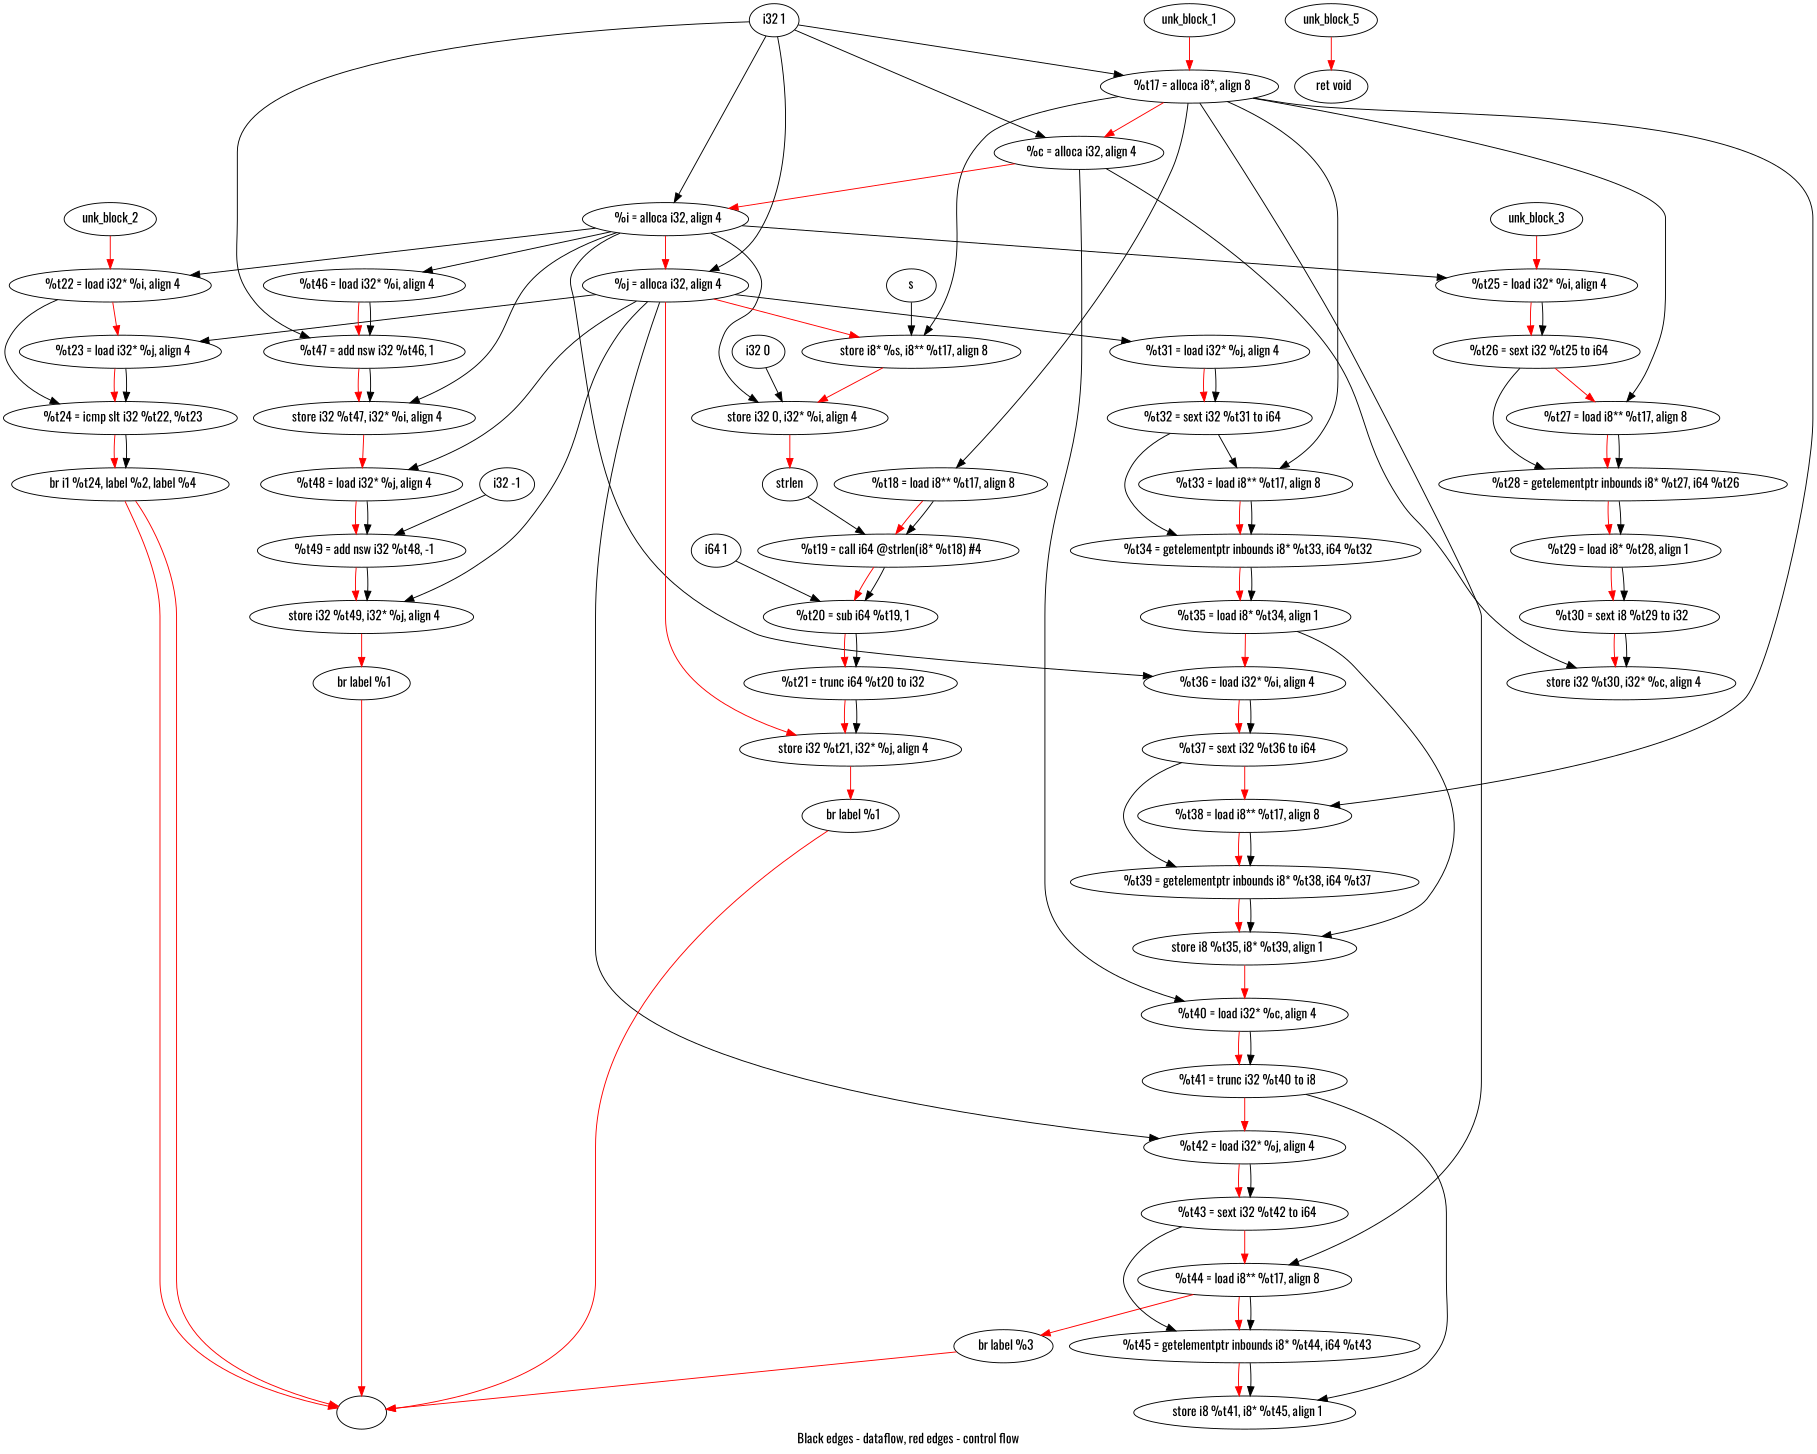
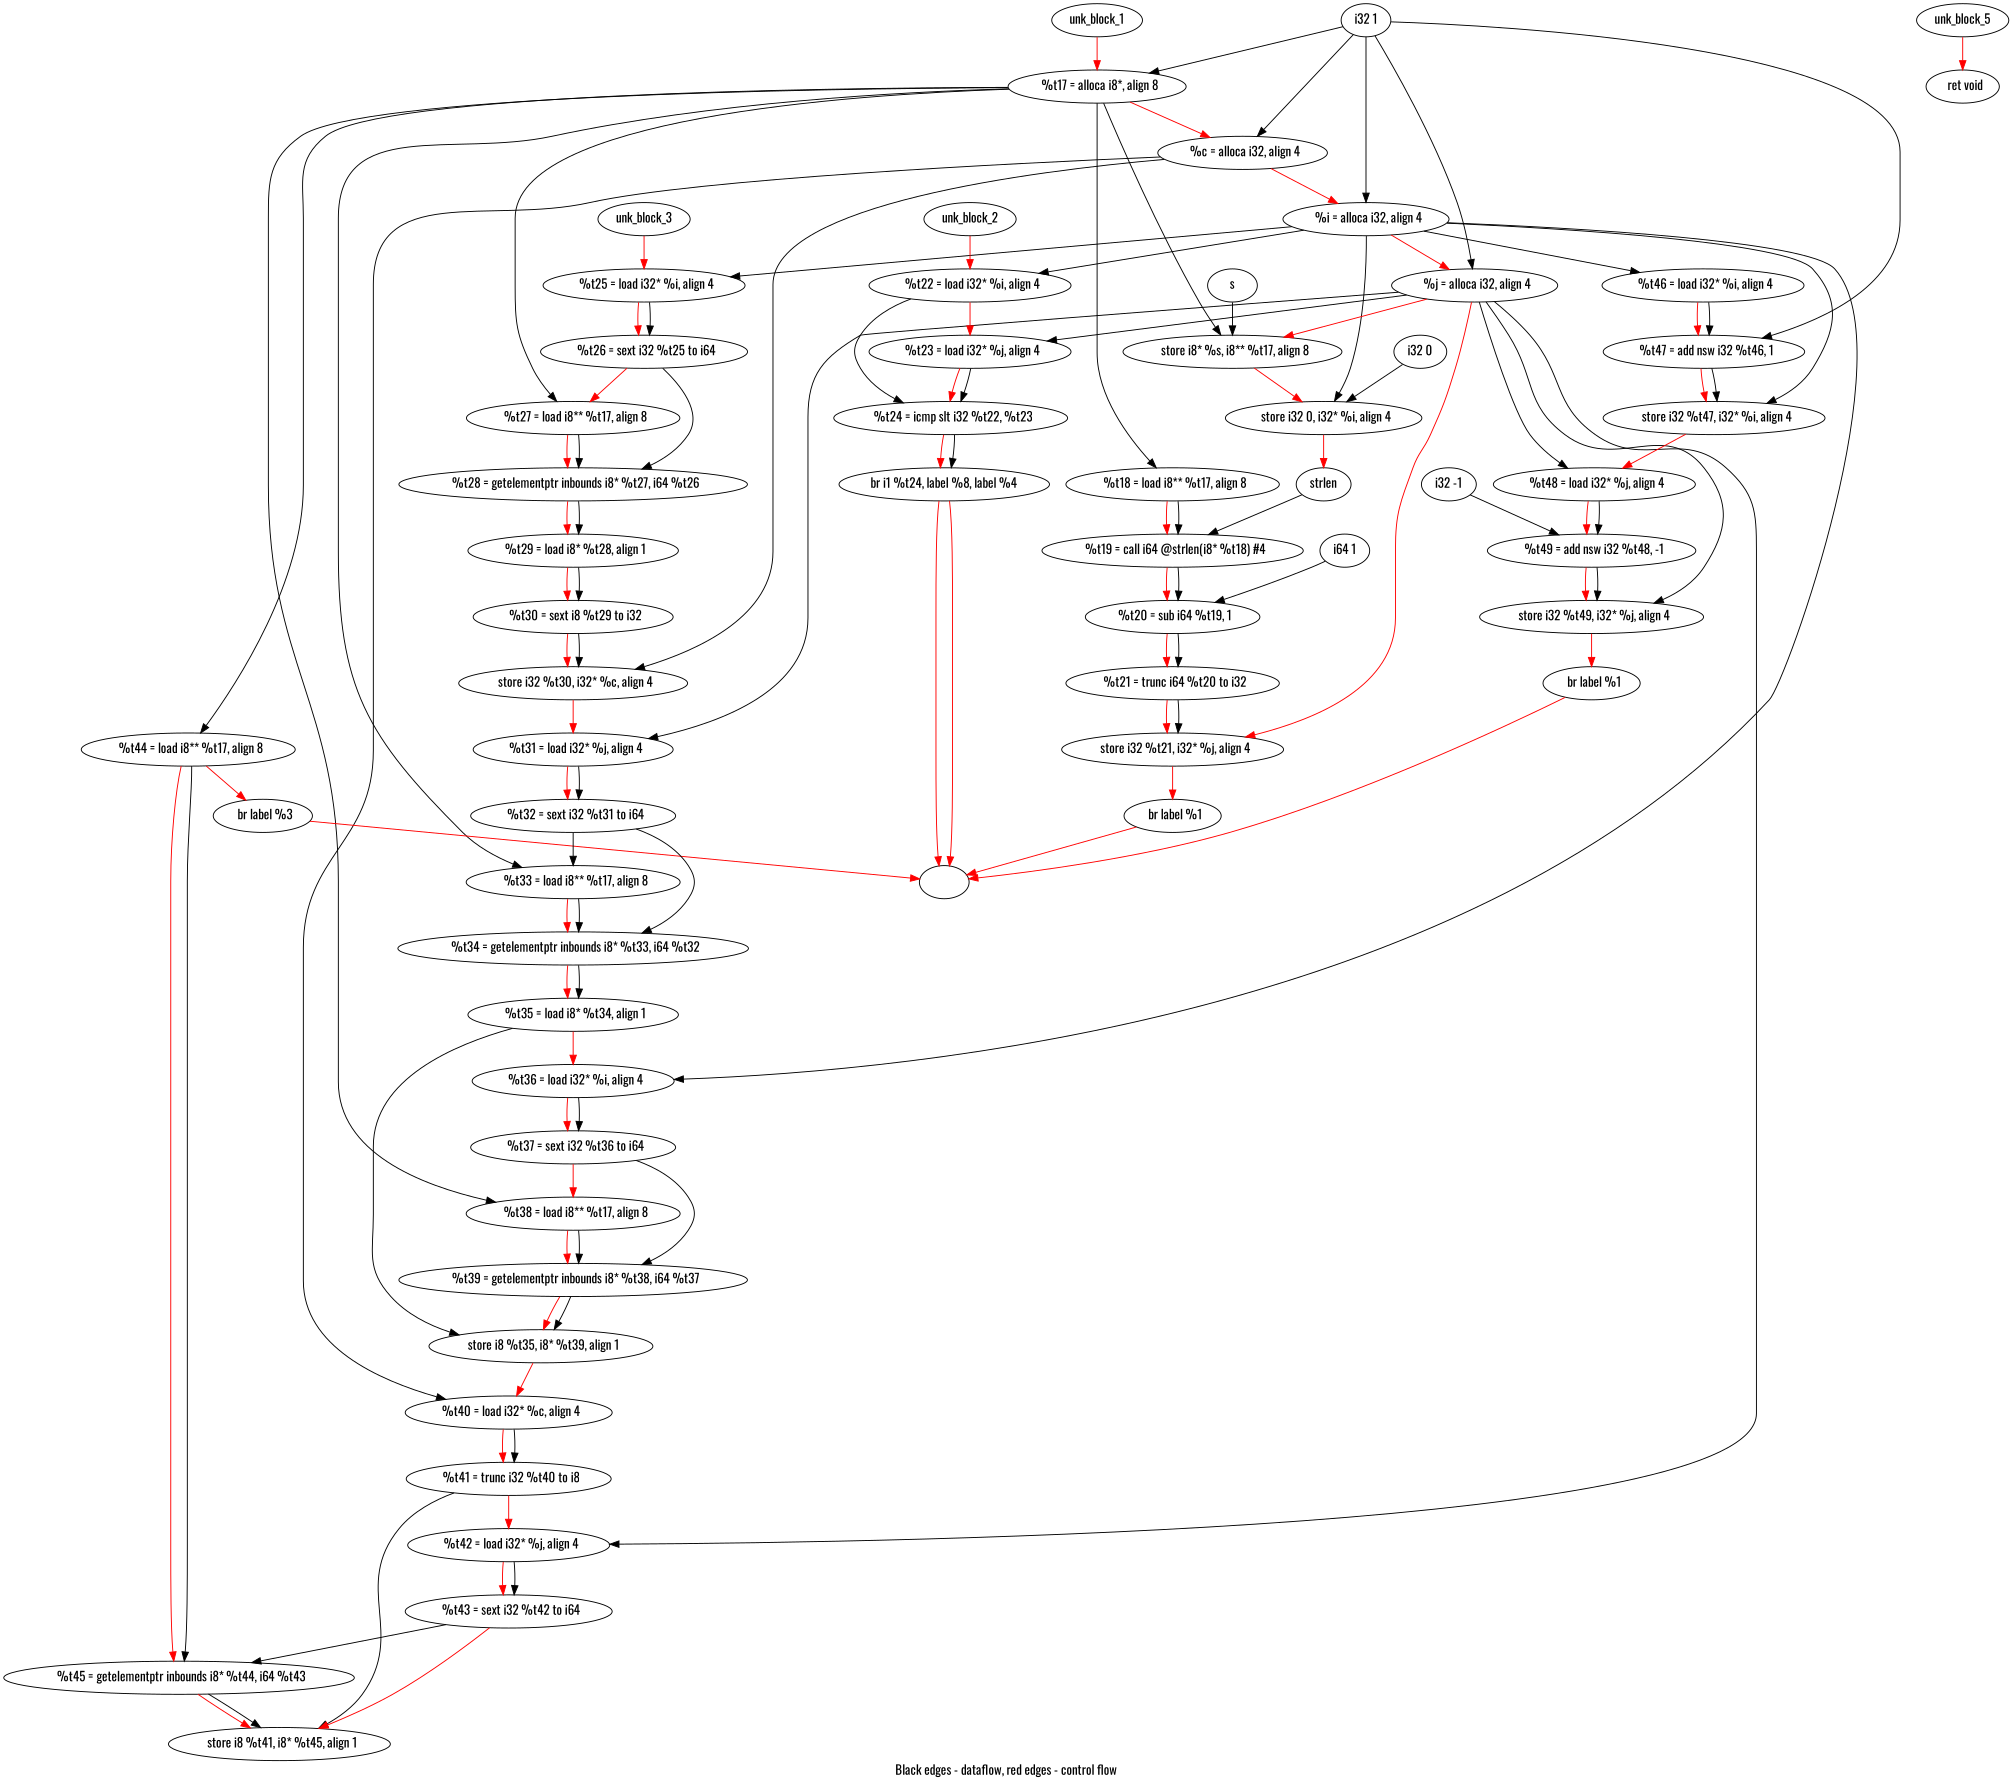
node "br i1 %t24, label %2, label %4": label "br i1 %t24, label %2, label %4" -> "br i1 %t24, label %8, label %4"
edge "store i32 %t30, i32* %c, align 4" -> "%t31 = load i32* %j, align 4": added
edge "%t43 = sext i32 %t42 to i64" -> "%t44 = load i8** %t17, align 8": now "%t43 = sext i32 %t42 to i64" -> "store i8 %t41, i8* %t45, align 1"
